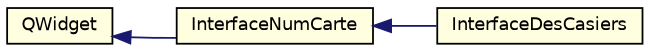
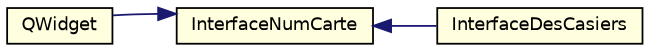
edge "InterfaceNumCarte" -> "QWidget": reversed
